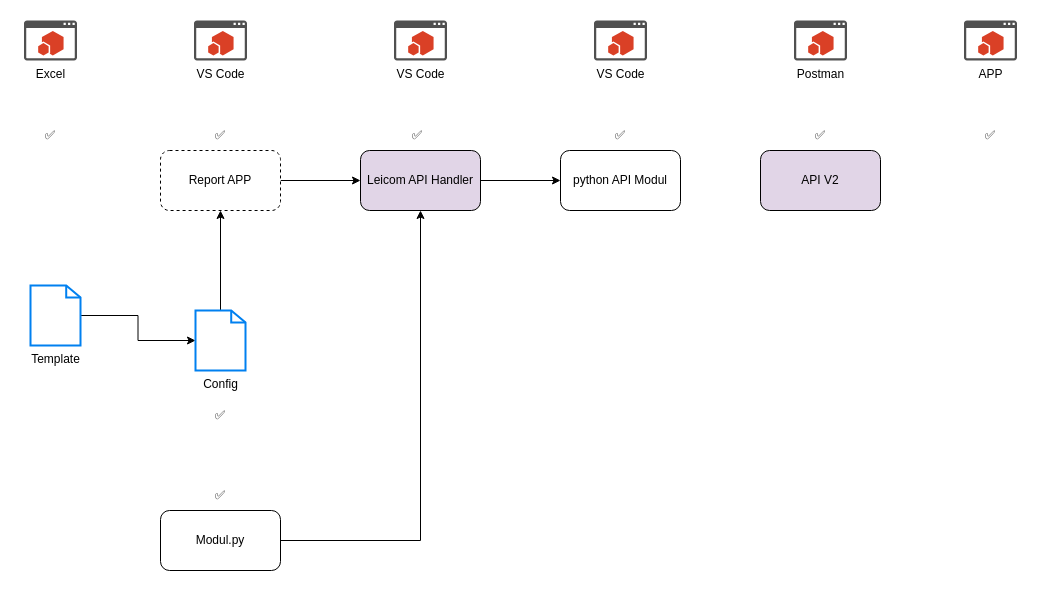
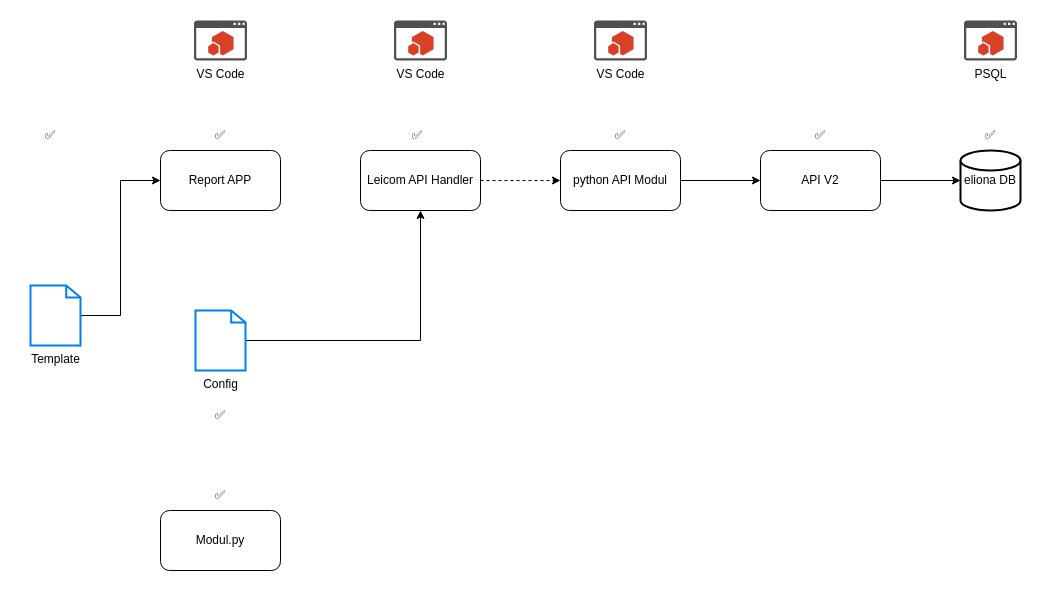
node "Excel": removed
node "Postman": removed
node "APP": label "APP" -> "PSQL"
node "Report APP": style dashed -> solid
edge "Report APP" -> "Leicom API Handler": removed
node "Leicom API Handler": fillcolor #e1d5e7 -> #ffffff
edge "Leicom API Handler" -> "python API Modul": style solid -> dashed
edge "python API Modul" -> "API V2": added
node "API V2": fillcolor #e1d5e7 -> #ffffff
edge "API V2" -> "eliona DB": added
node "eliona DB": added
edge "Config" -> "Report APP": now "Config" -> "Leicom API Handler"
edge "Template" -> "Config": now "Template" -> "Report APP"
edge "Modul.py" -> "Leicom API Handler": removed
